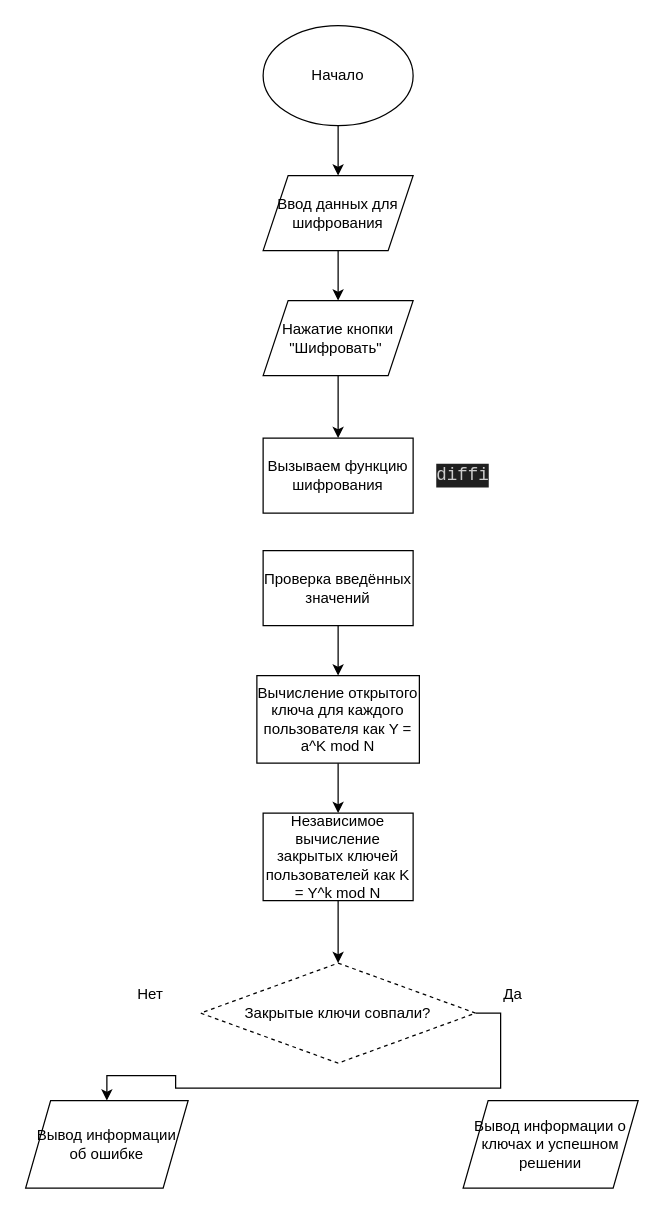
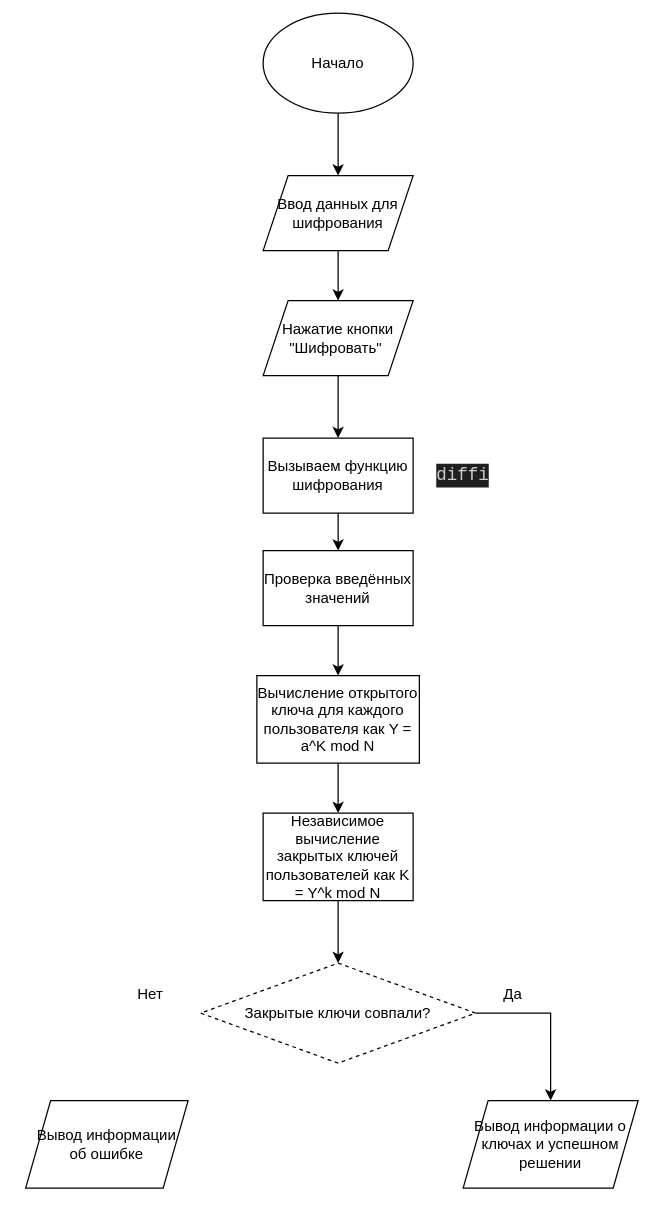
node "Начало": moved (338, 76) -> (338, 63)
edge "Вызываем функцию шифрования" -> "Проверка введённых значений": added
edge "Закрытые ключи совпали?" -> "Вывод информации об ошибке": now "Закрытые ключи совпали?" -> "Вывод информации о ключах и успешном решении"
